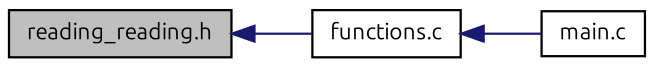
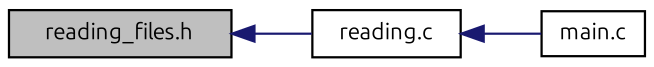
node "reading_reading.h": label "reading_reading.h" -> "reading_files.h"
node "functions.c": label "functions.c" -> "reading.c"
